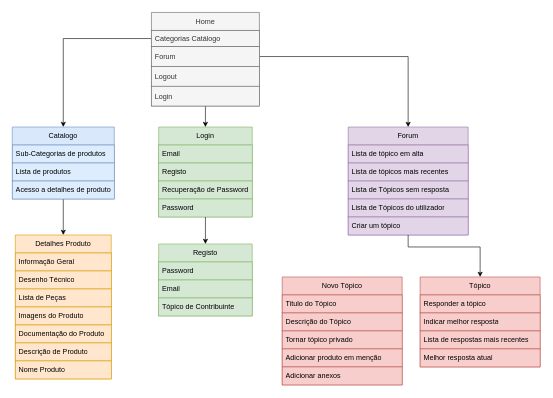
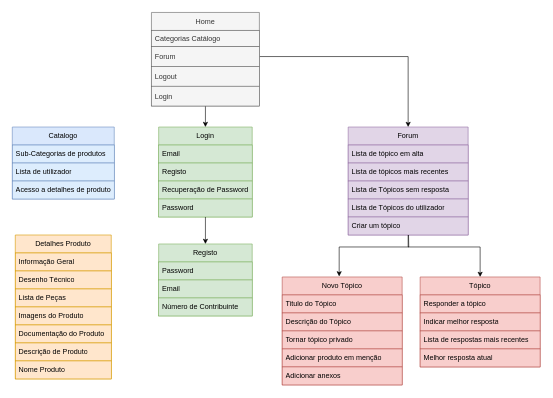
edge "Categorias Catálogo" -> "Catalogo": removed
node "Lista de produtos": label "Lista de produtos" -> "Lista de utilizador"
edge "Catalogo" -> "Detalhes Produto": removed
edge "Criar um tópico" -> "Novo Tópico": added
node "Tópico de Contribuinte": label "Tópico de Contribuinte" -> "Número de Contribuinte"
